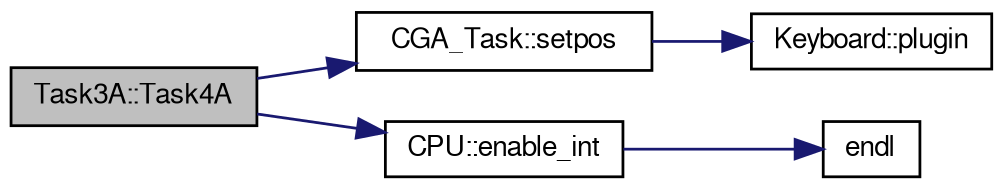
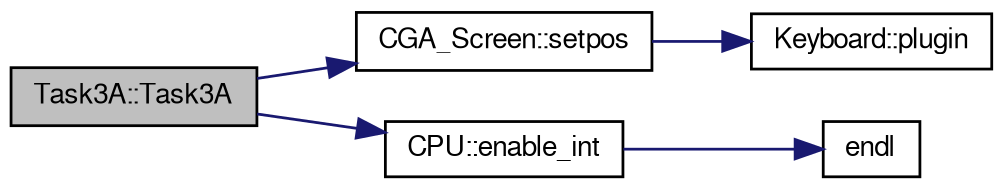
node "CGA_Task::setpos": label "CGA_Task::setpos" -> "CGA_Screen::setpos"
node "Task3A::Task4A": label "Task3A::Task4A" -> "Task3A::Task3A"
